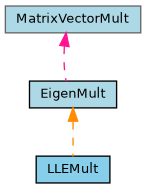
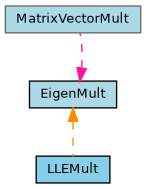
edge "EigenMult" -> "MatrixVectorMult": reversed
